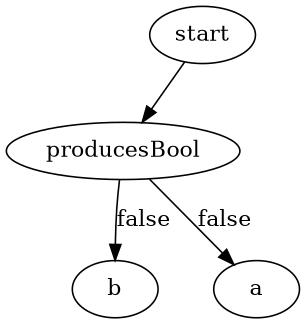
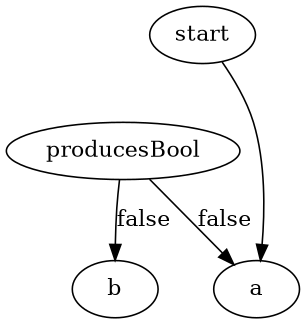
edge "start" -> "producesBool": now "start" -> "a"
